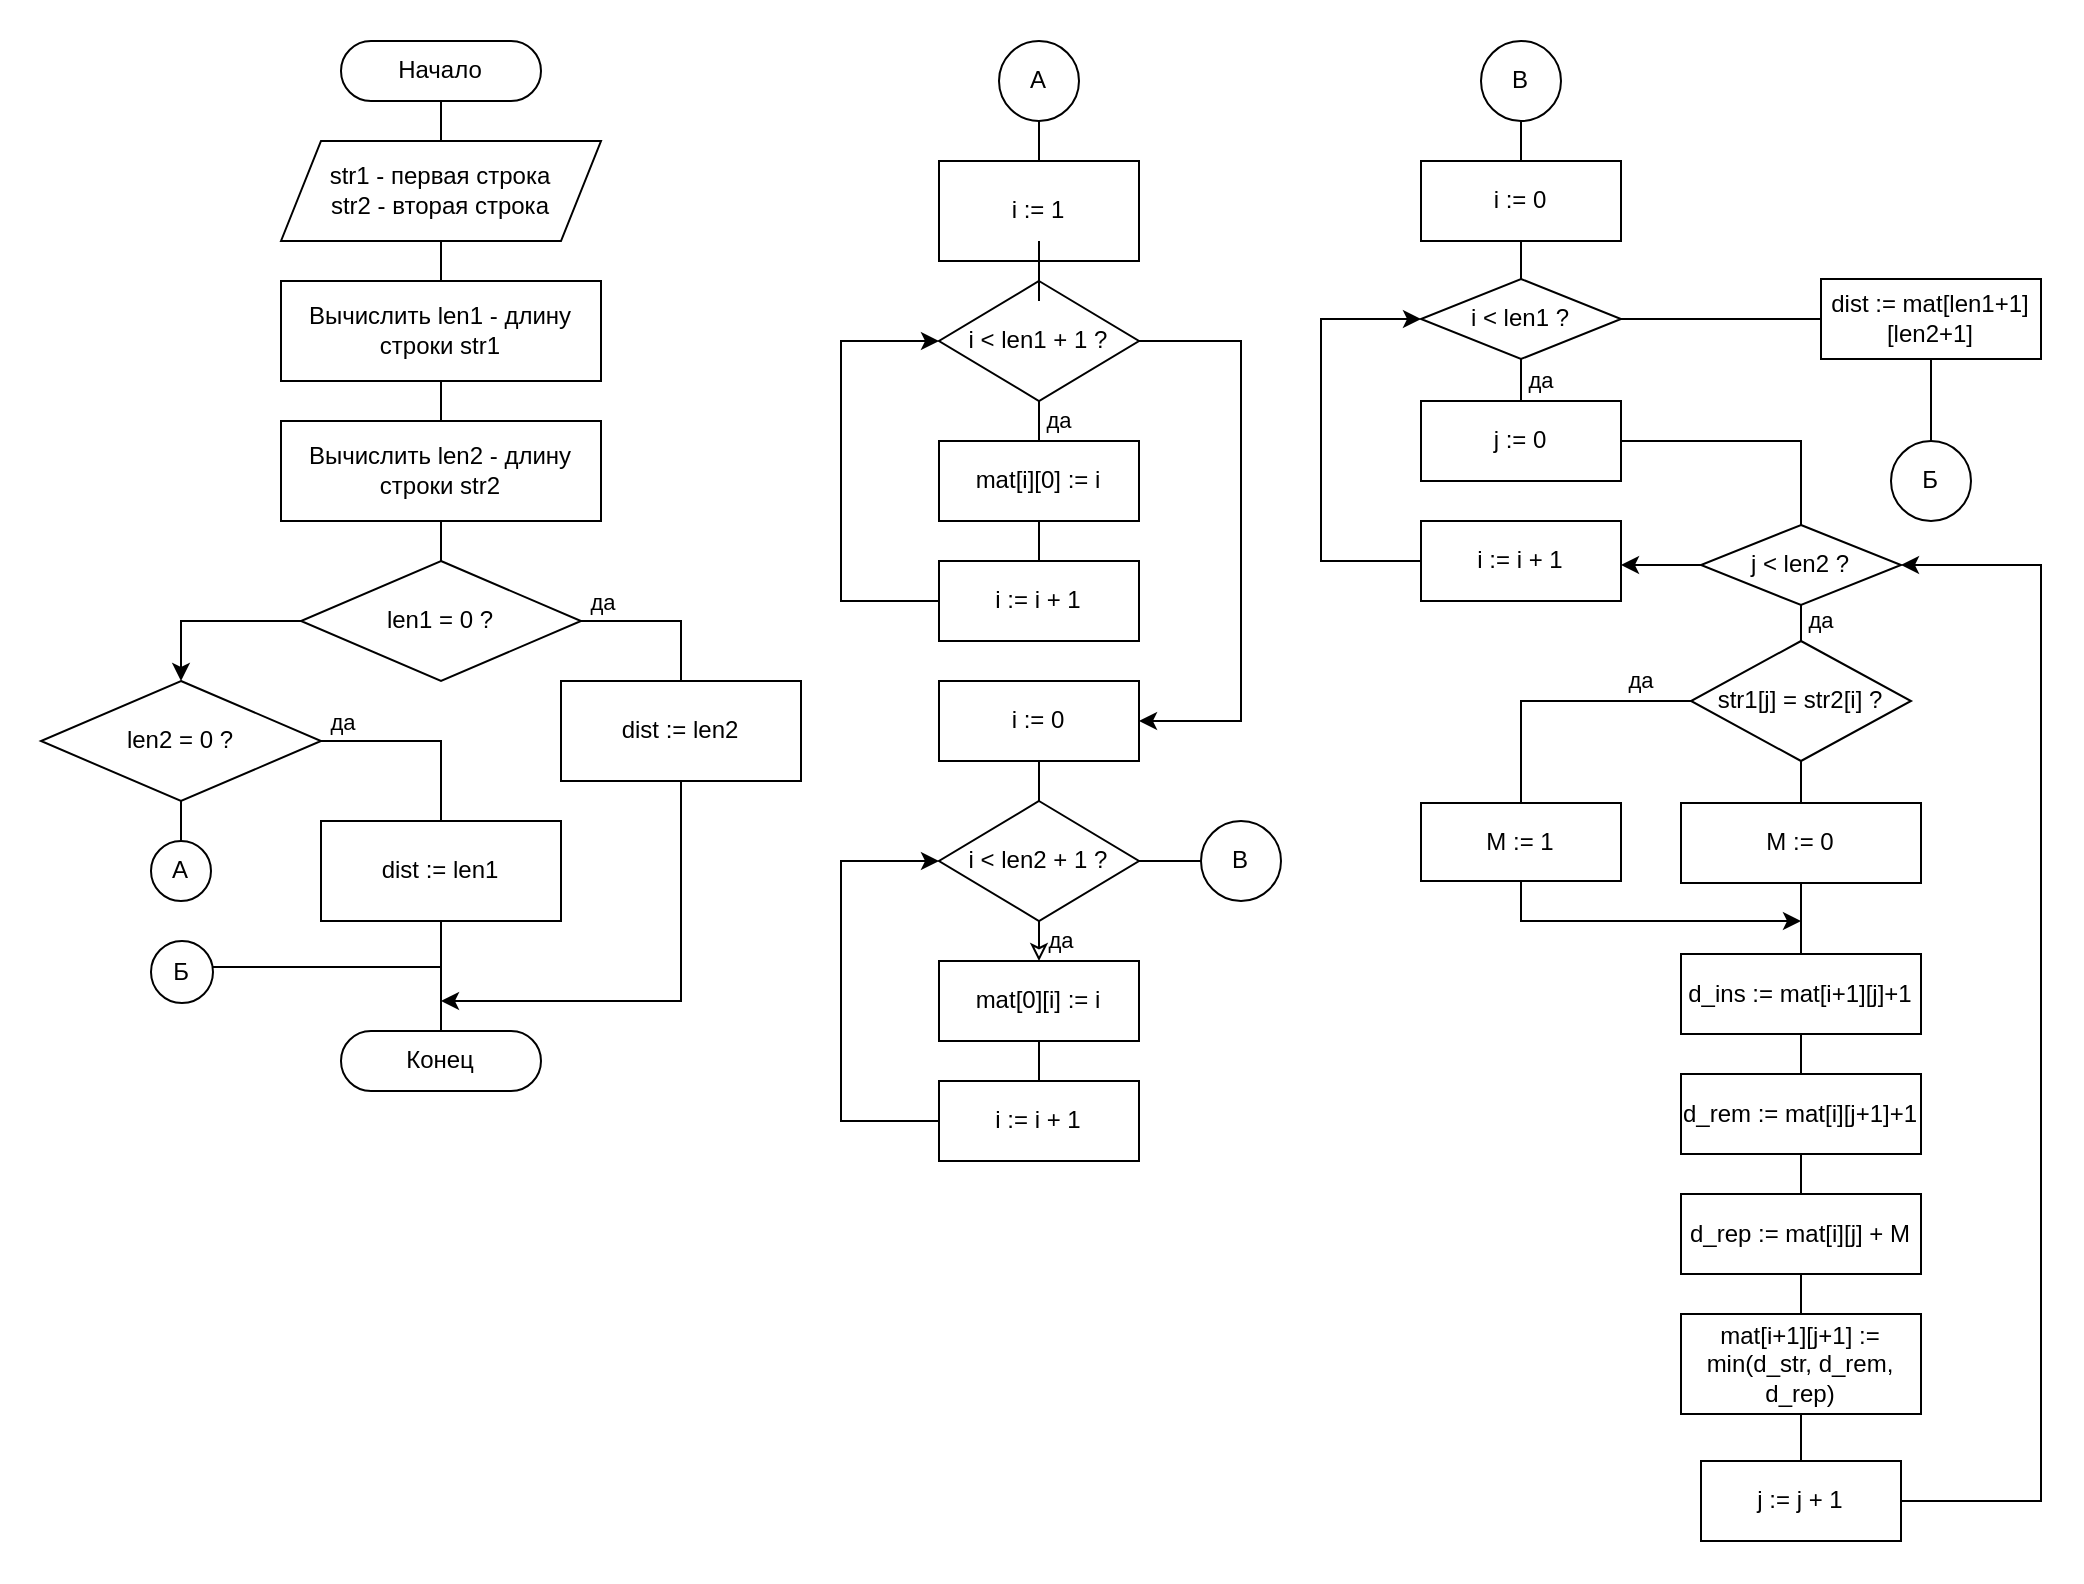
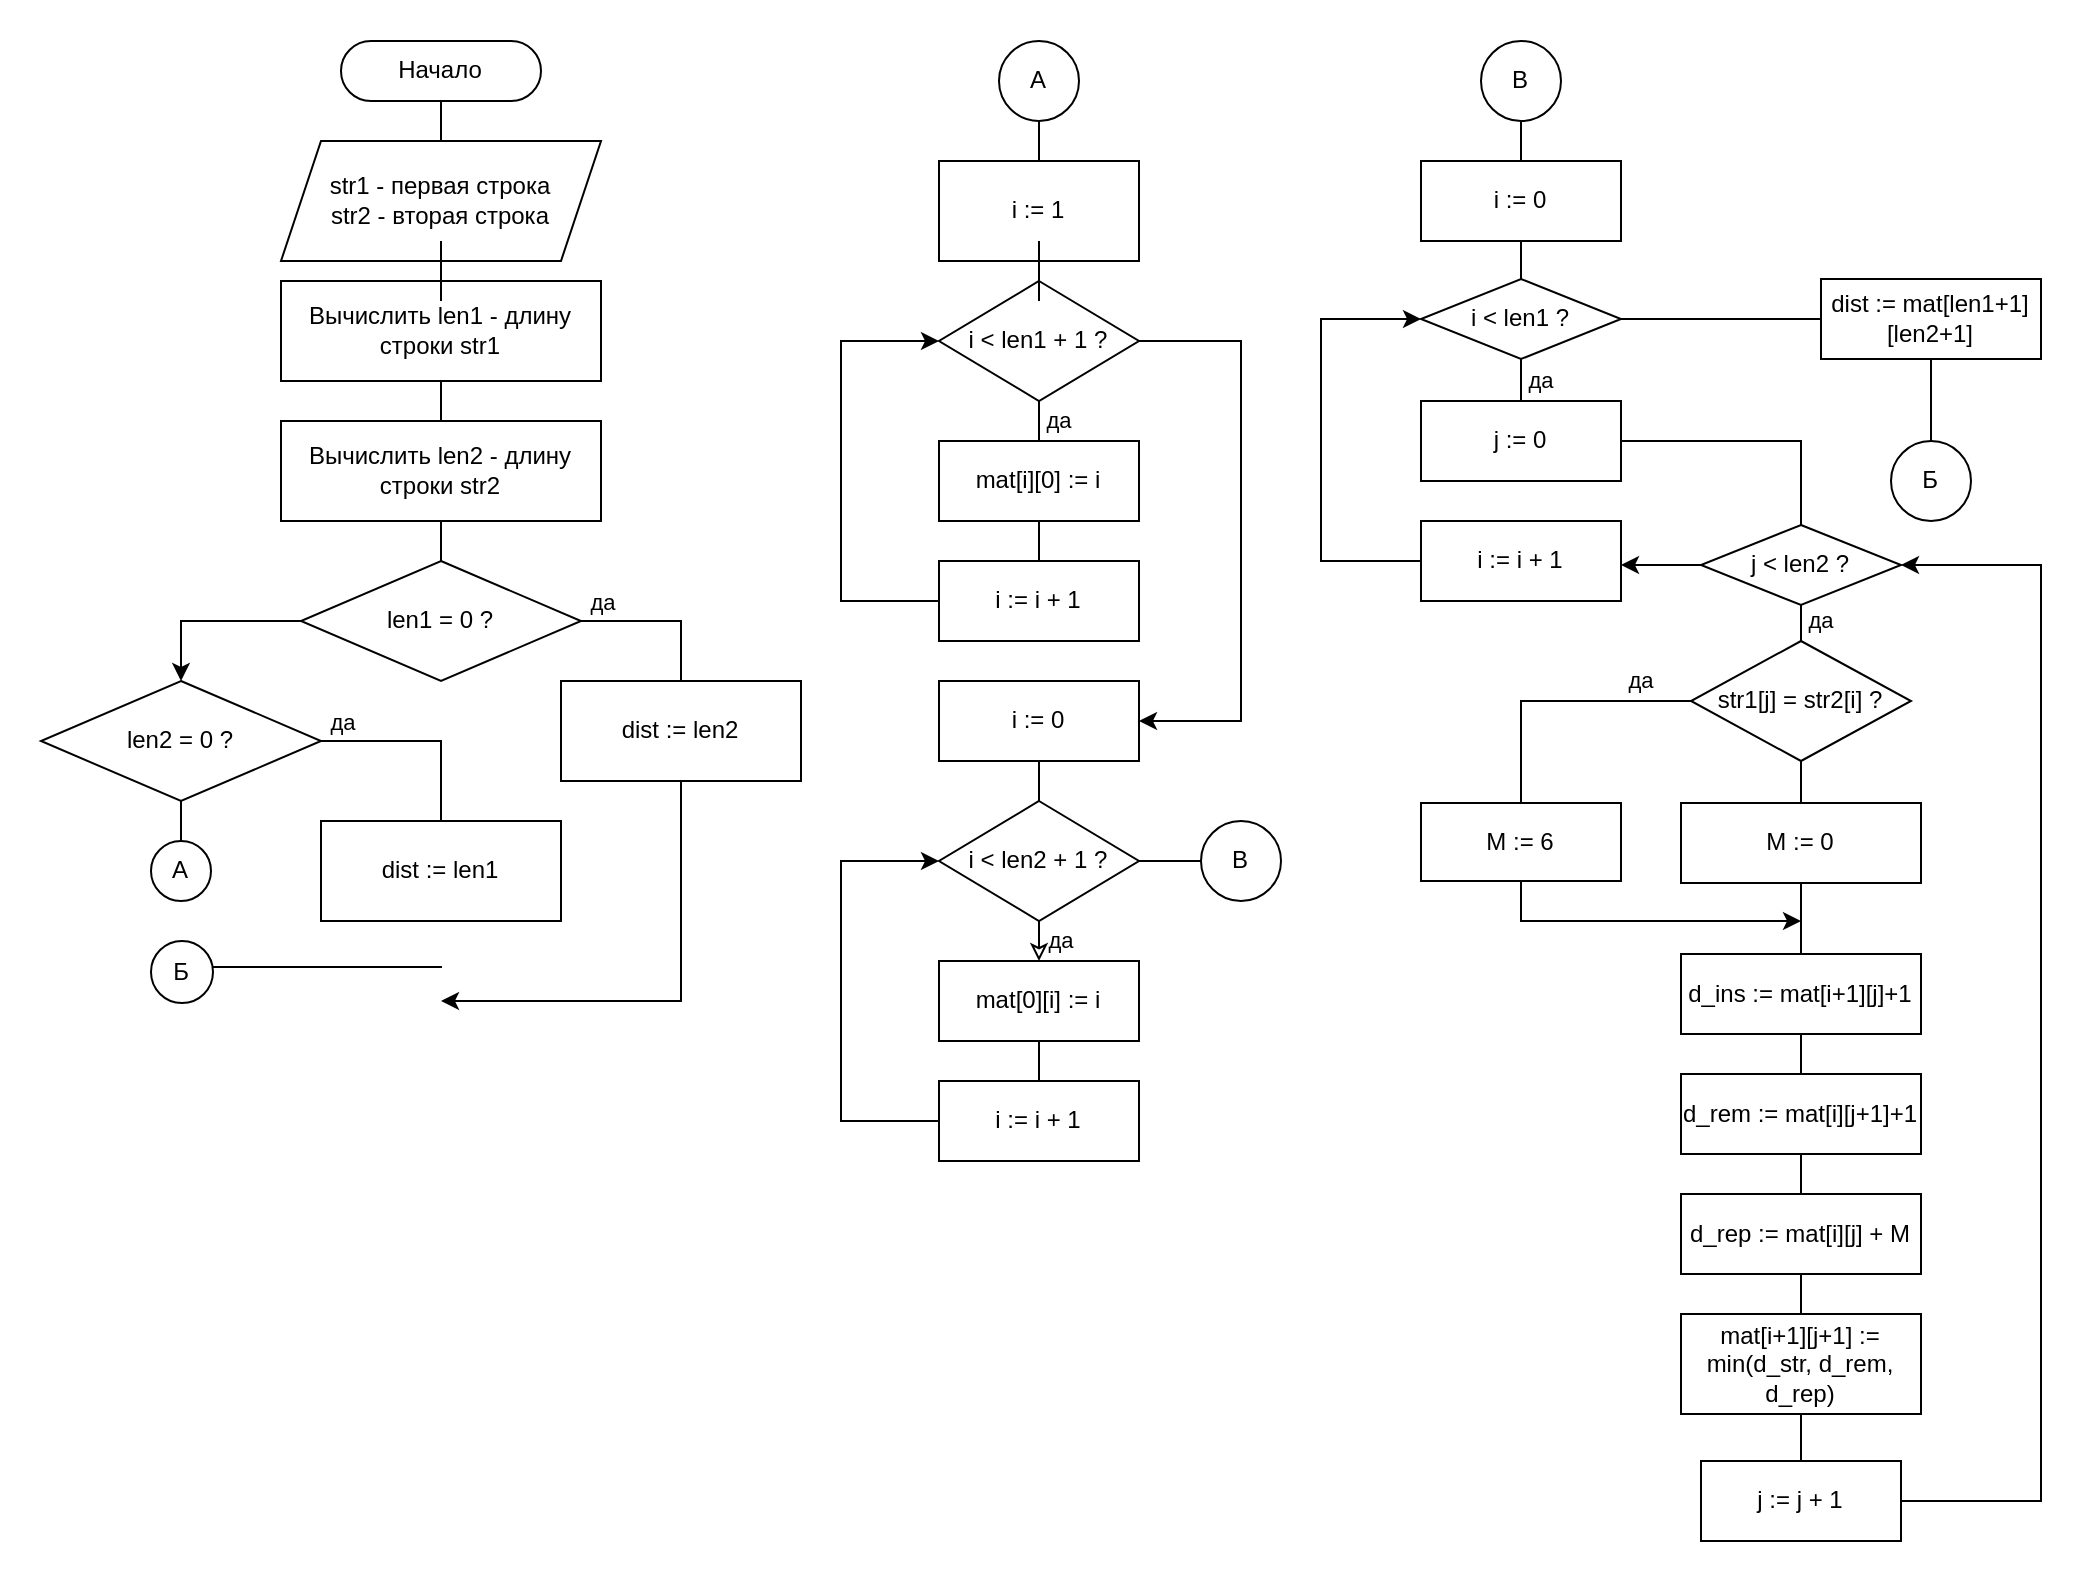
node "str1 - первая строка str2 - вторая строка": size 320x100 -> 320x120
node "M := 1": label "M := 1" -> "M := 6"
edge "dist := len1" -- "Конец": removed
node "Конец": removed
